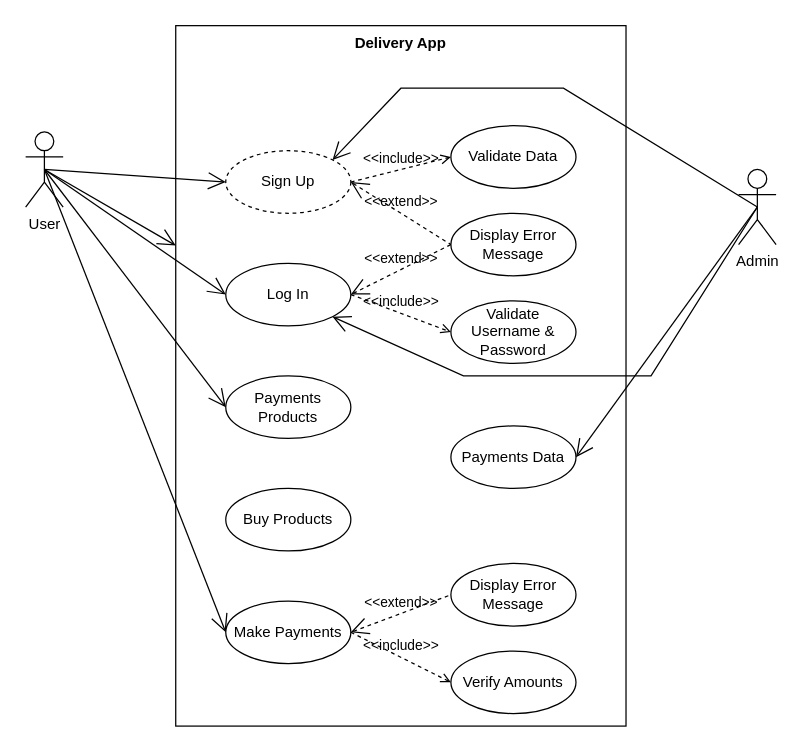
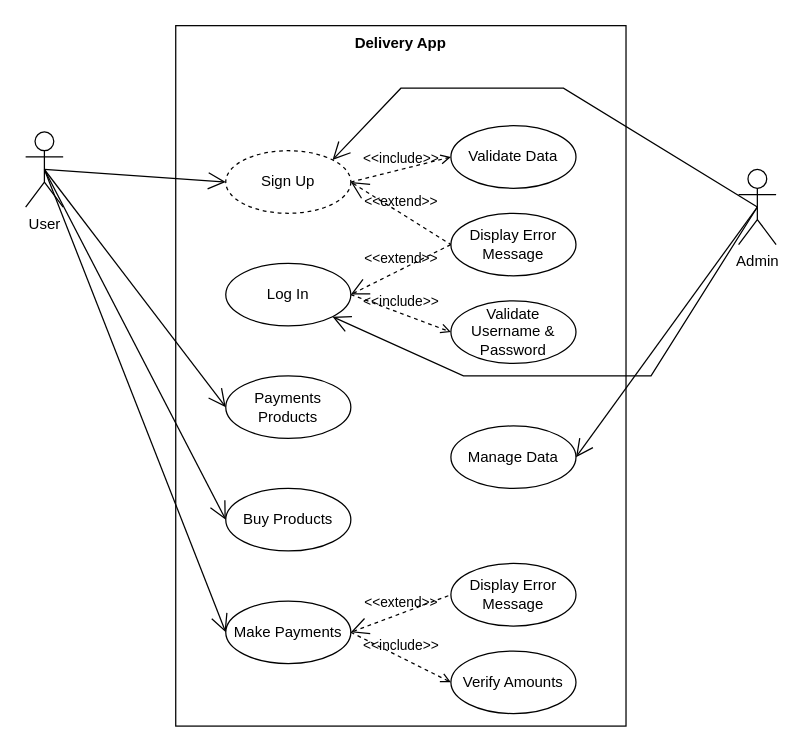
edge "User" -> "Delivery App": now "User" -> "Buy Products"
edge "User" -> "Log In": removed
node "Payments Data": label "Payments Data" -> "Manage Data"
